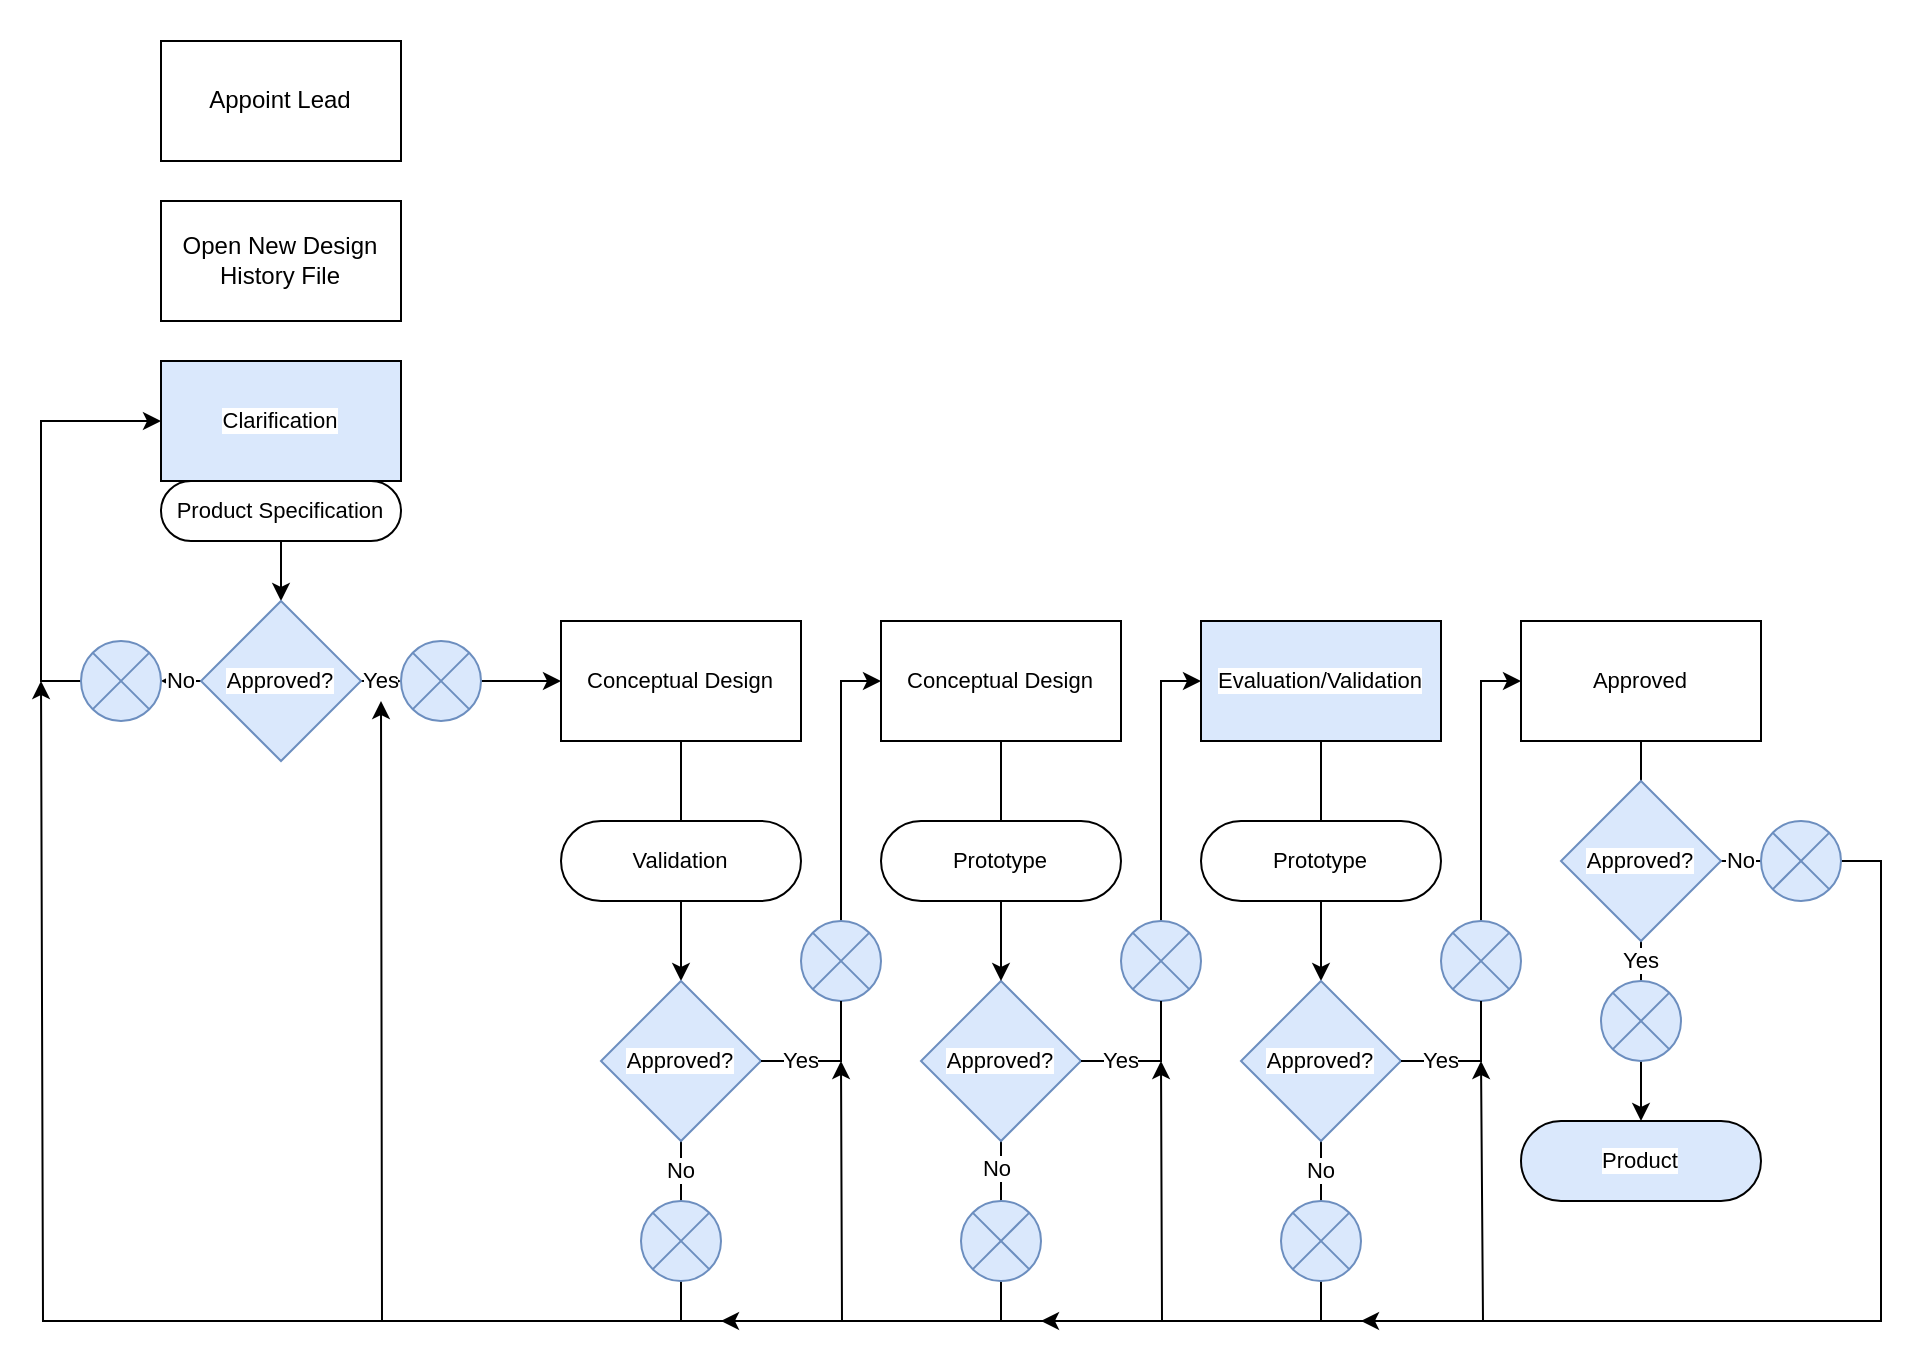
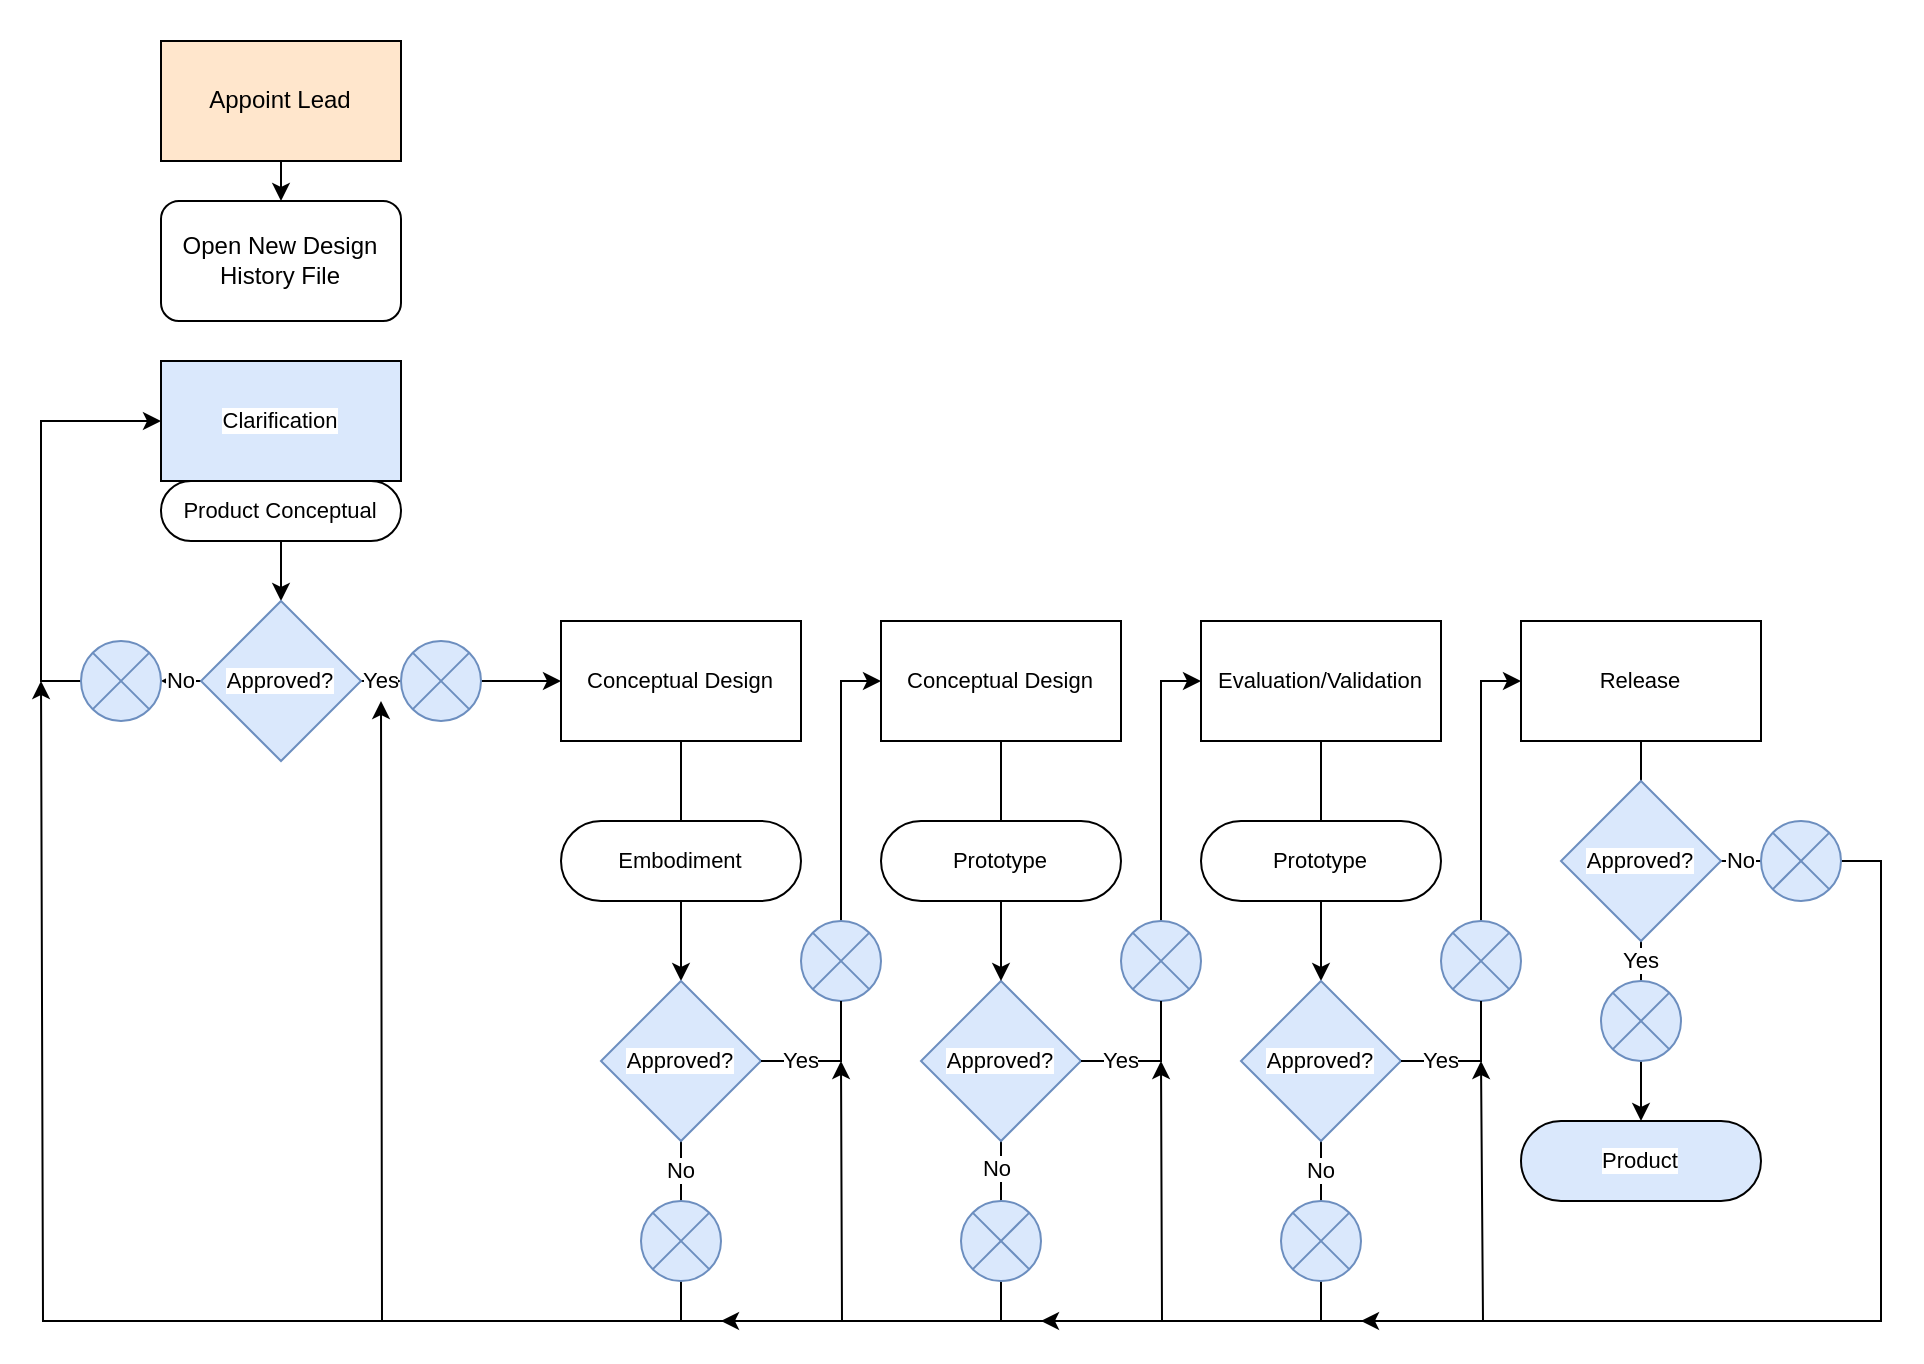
node "Appoint Lead": fillcolor #ffffff -> #ffe6cc
edge "Appoint Lead" -> "Open New Design History File": added
node "Open New Design History File": shape rectangle -> rounded rectangle
node "Product Specification": label "Product Specification" -> "Product Conceptual"
node "Evaluation/Validation": fillcolor #dae8fc -> #ffffff
node "Approved": label "Approved" -> "Release"
node "Validation": label "Validation" -> "Embodiment"
